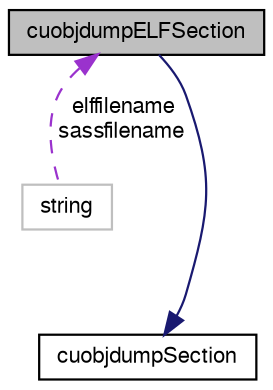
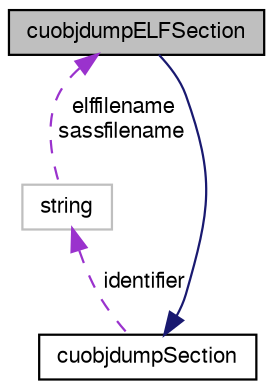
edge "cuobjdumpSection" -> "string": added, label "identifier"
